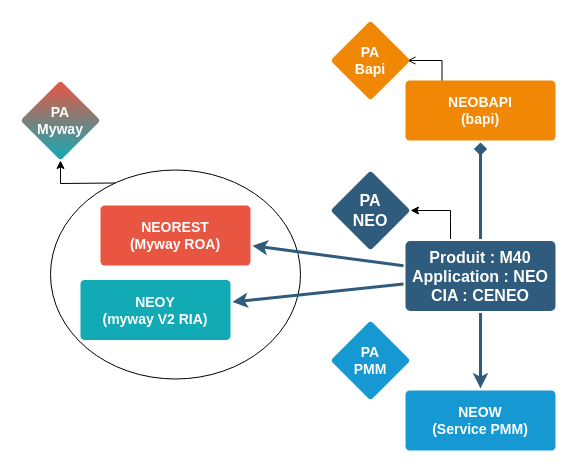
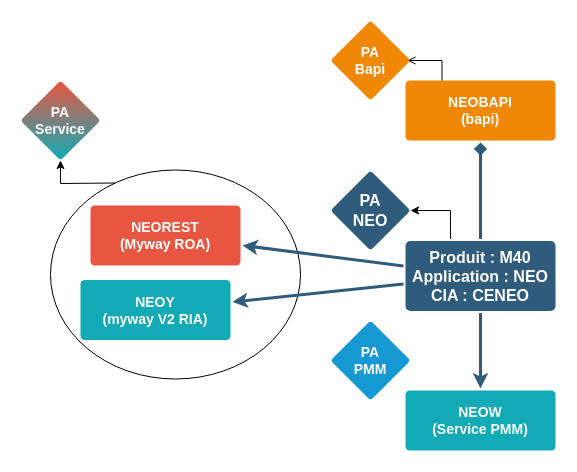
node "PA Myway": label "PA Myway" -> "PA Service"
node "NEOREST (Myway ROA)": moved (176, 236) -> (166, 236)
node "NEOW (Service PMM)": fillcolor #1699d3 -> #12aab5
